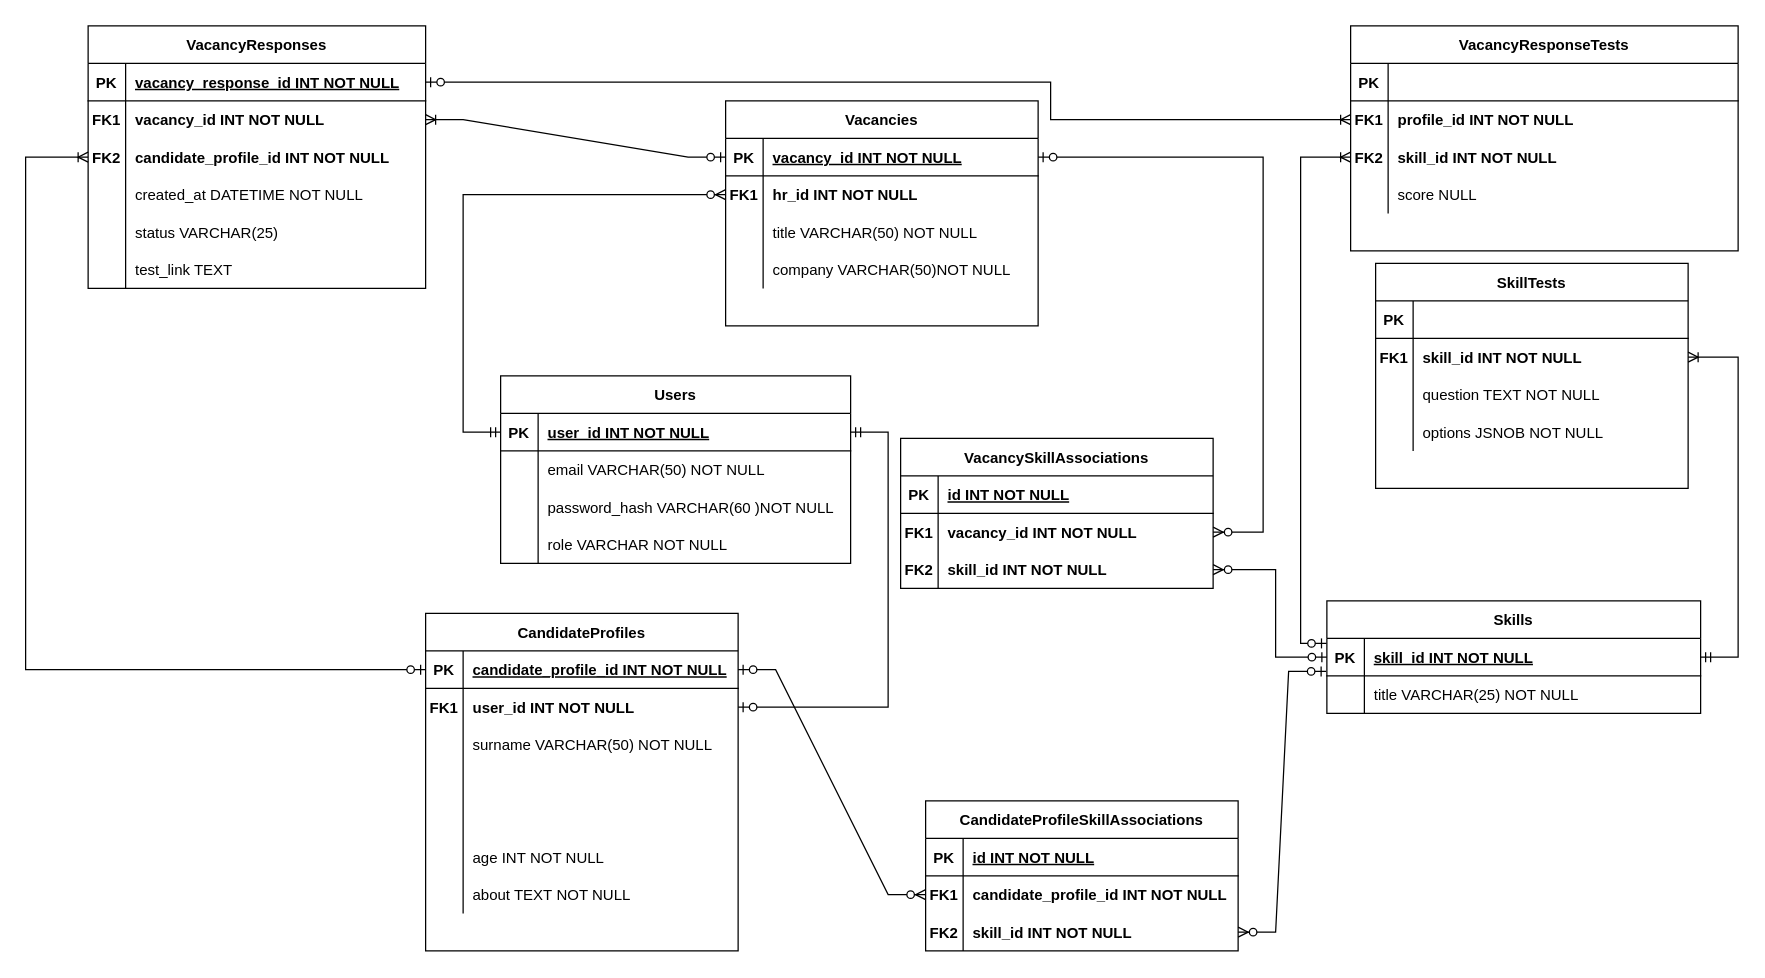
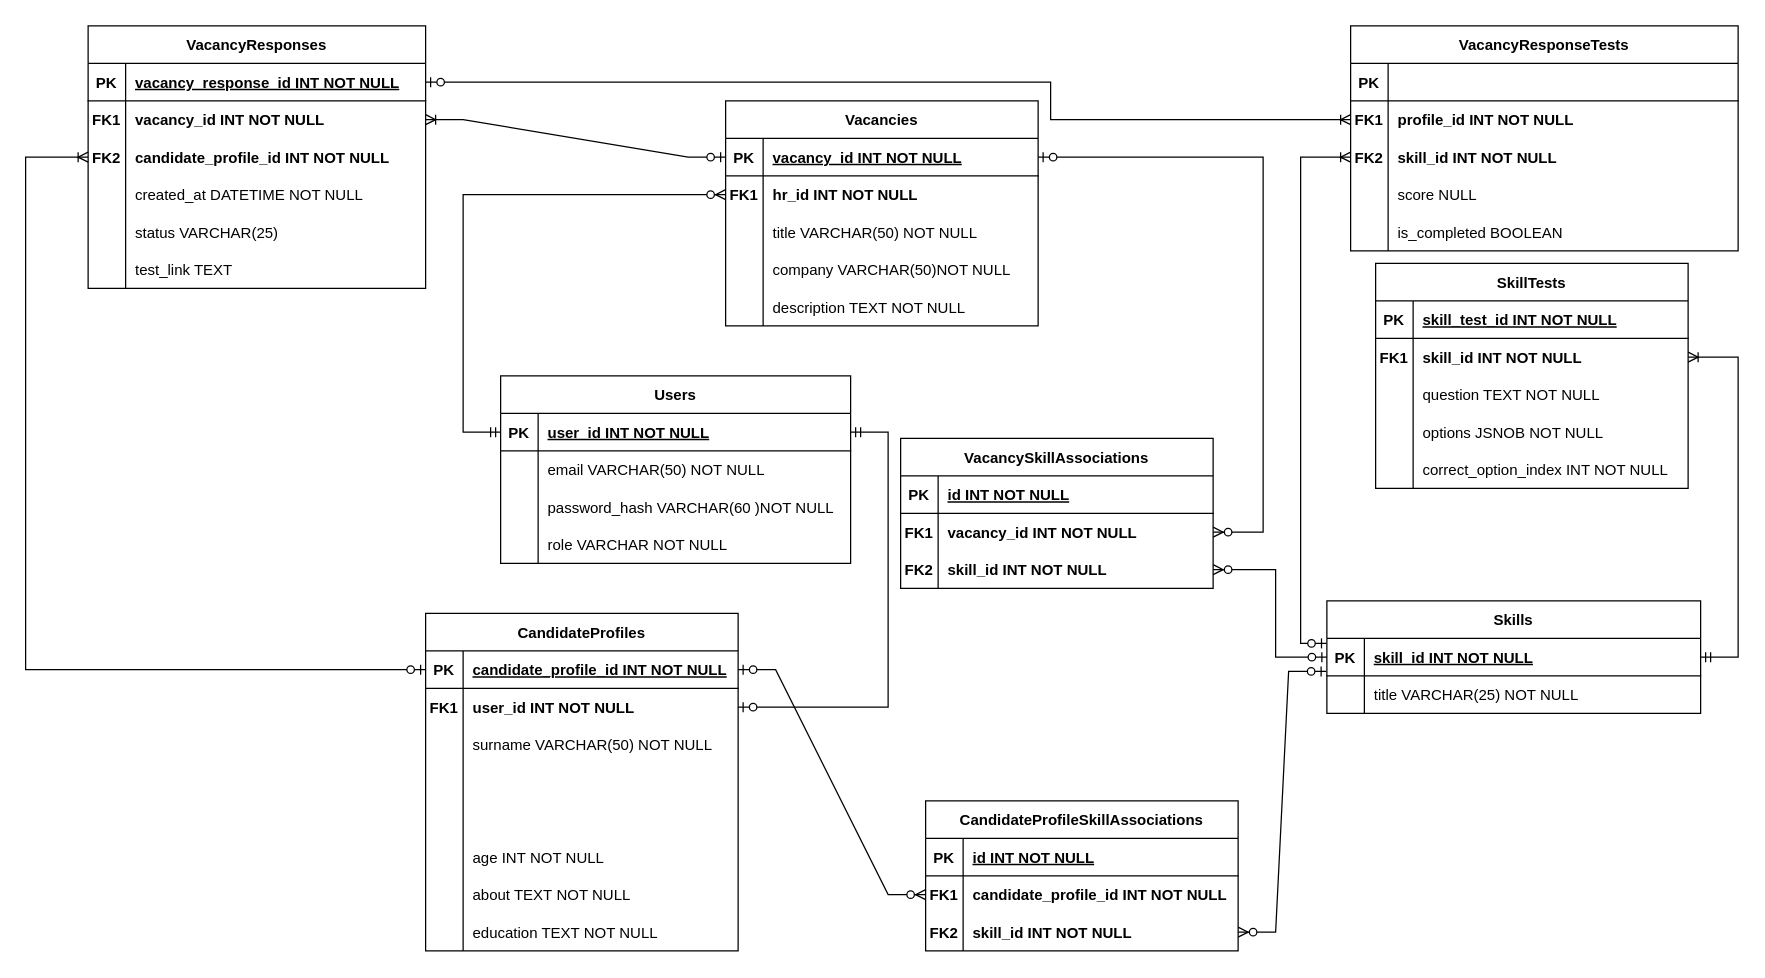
node "is_completed BOOLEAN": added
node "description TEXT NOT NULL": added
node "skill_test_id INT NOT NULL": added
node "correct_option_index INT NOT NULL": added
node "education TEXT NOT NULL": added
